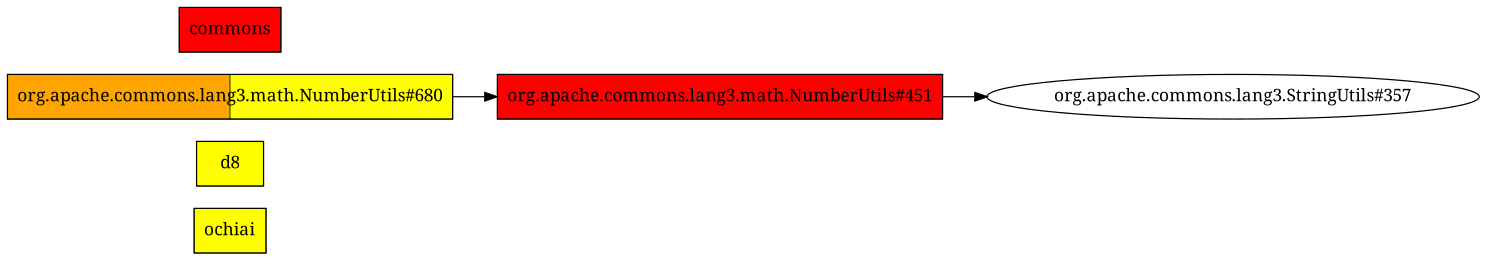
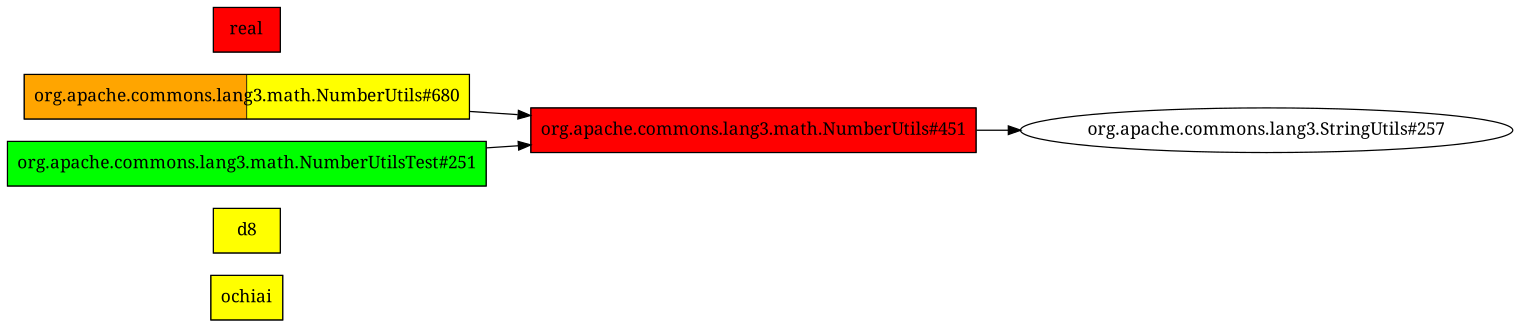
node "commons": label "commons" -> "real"
node "org.apache.commons.lang3.StringUtils#357": label "org.apache.commons.lang3.StringUtils#357" -> "org.apache.commons.lang3.StringUtils#257"
node "org.apache.commons.lang3.math.NumberUtilsTest#251": added
